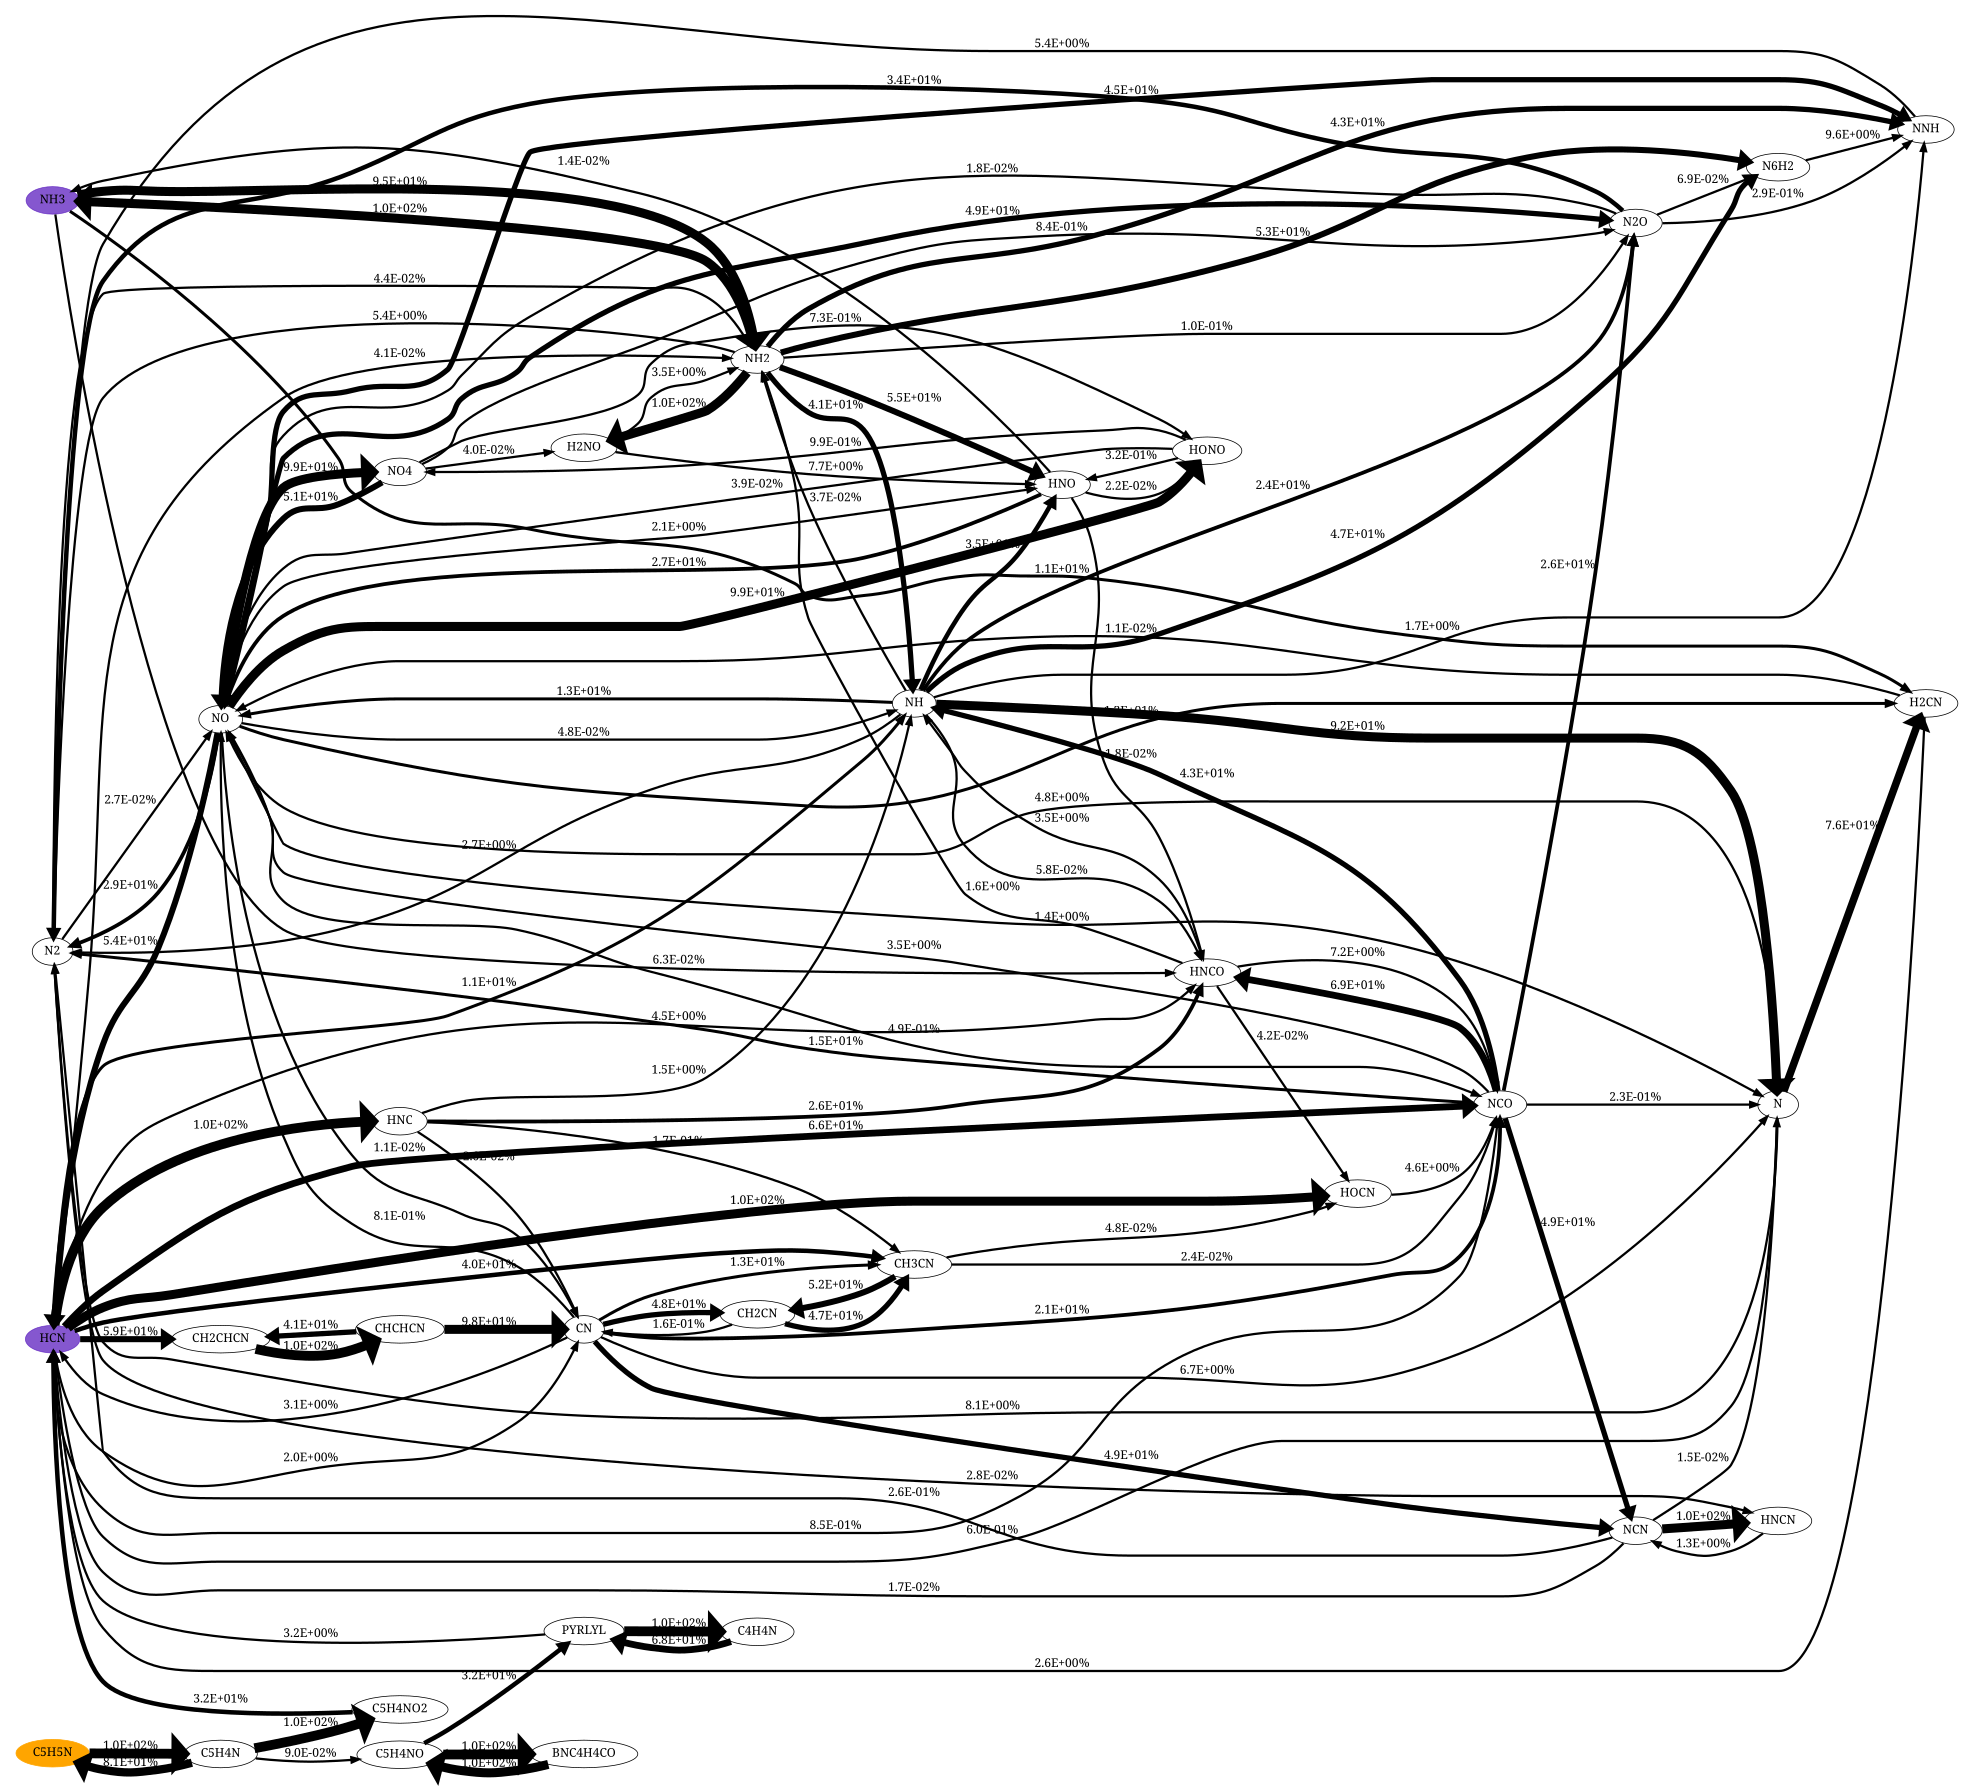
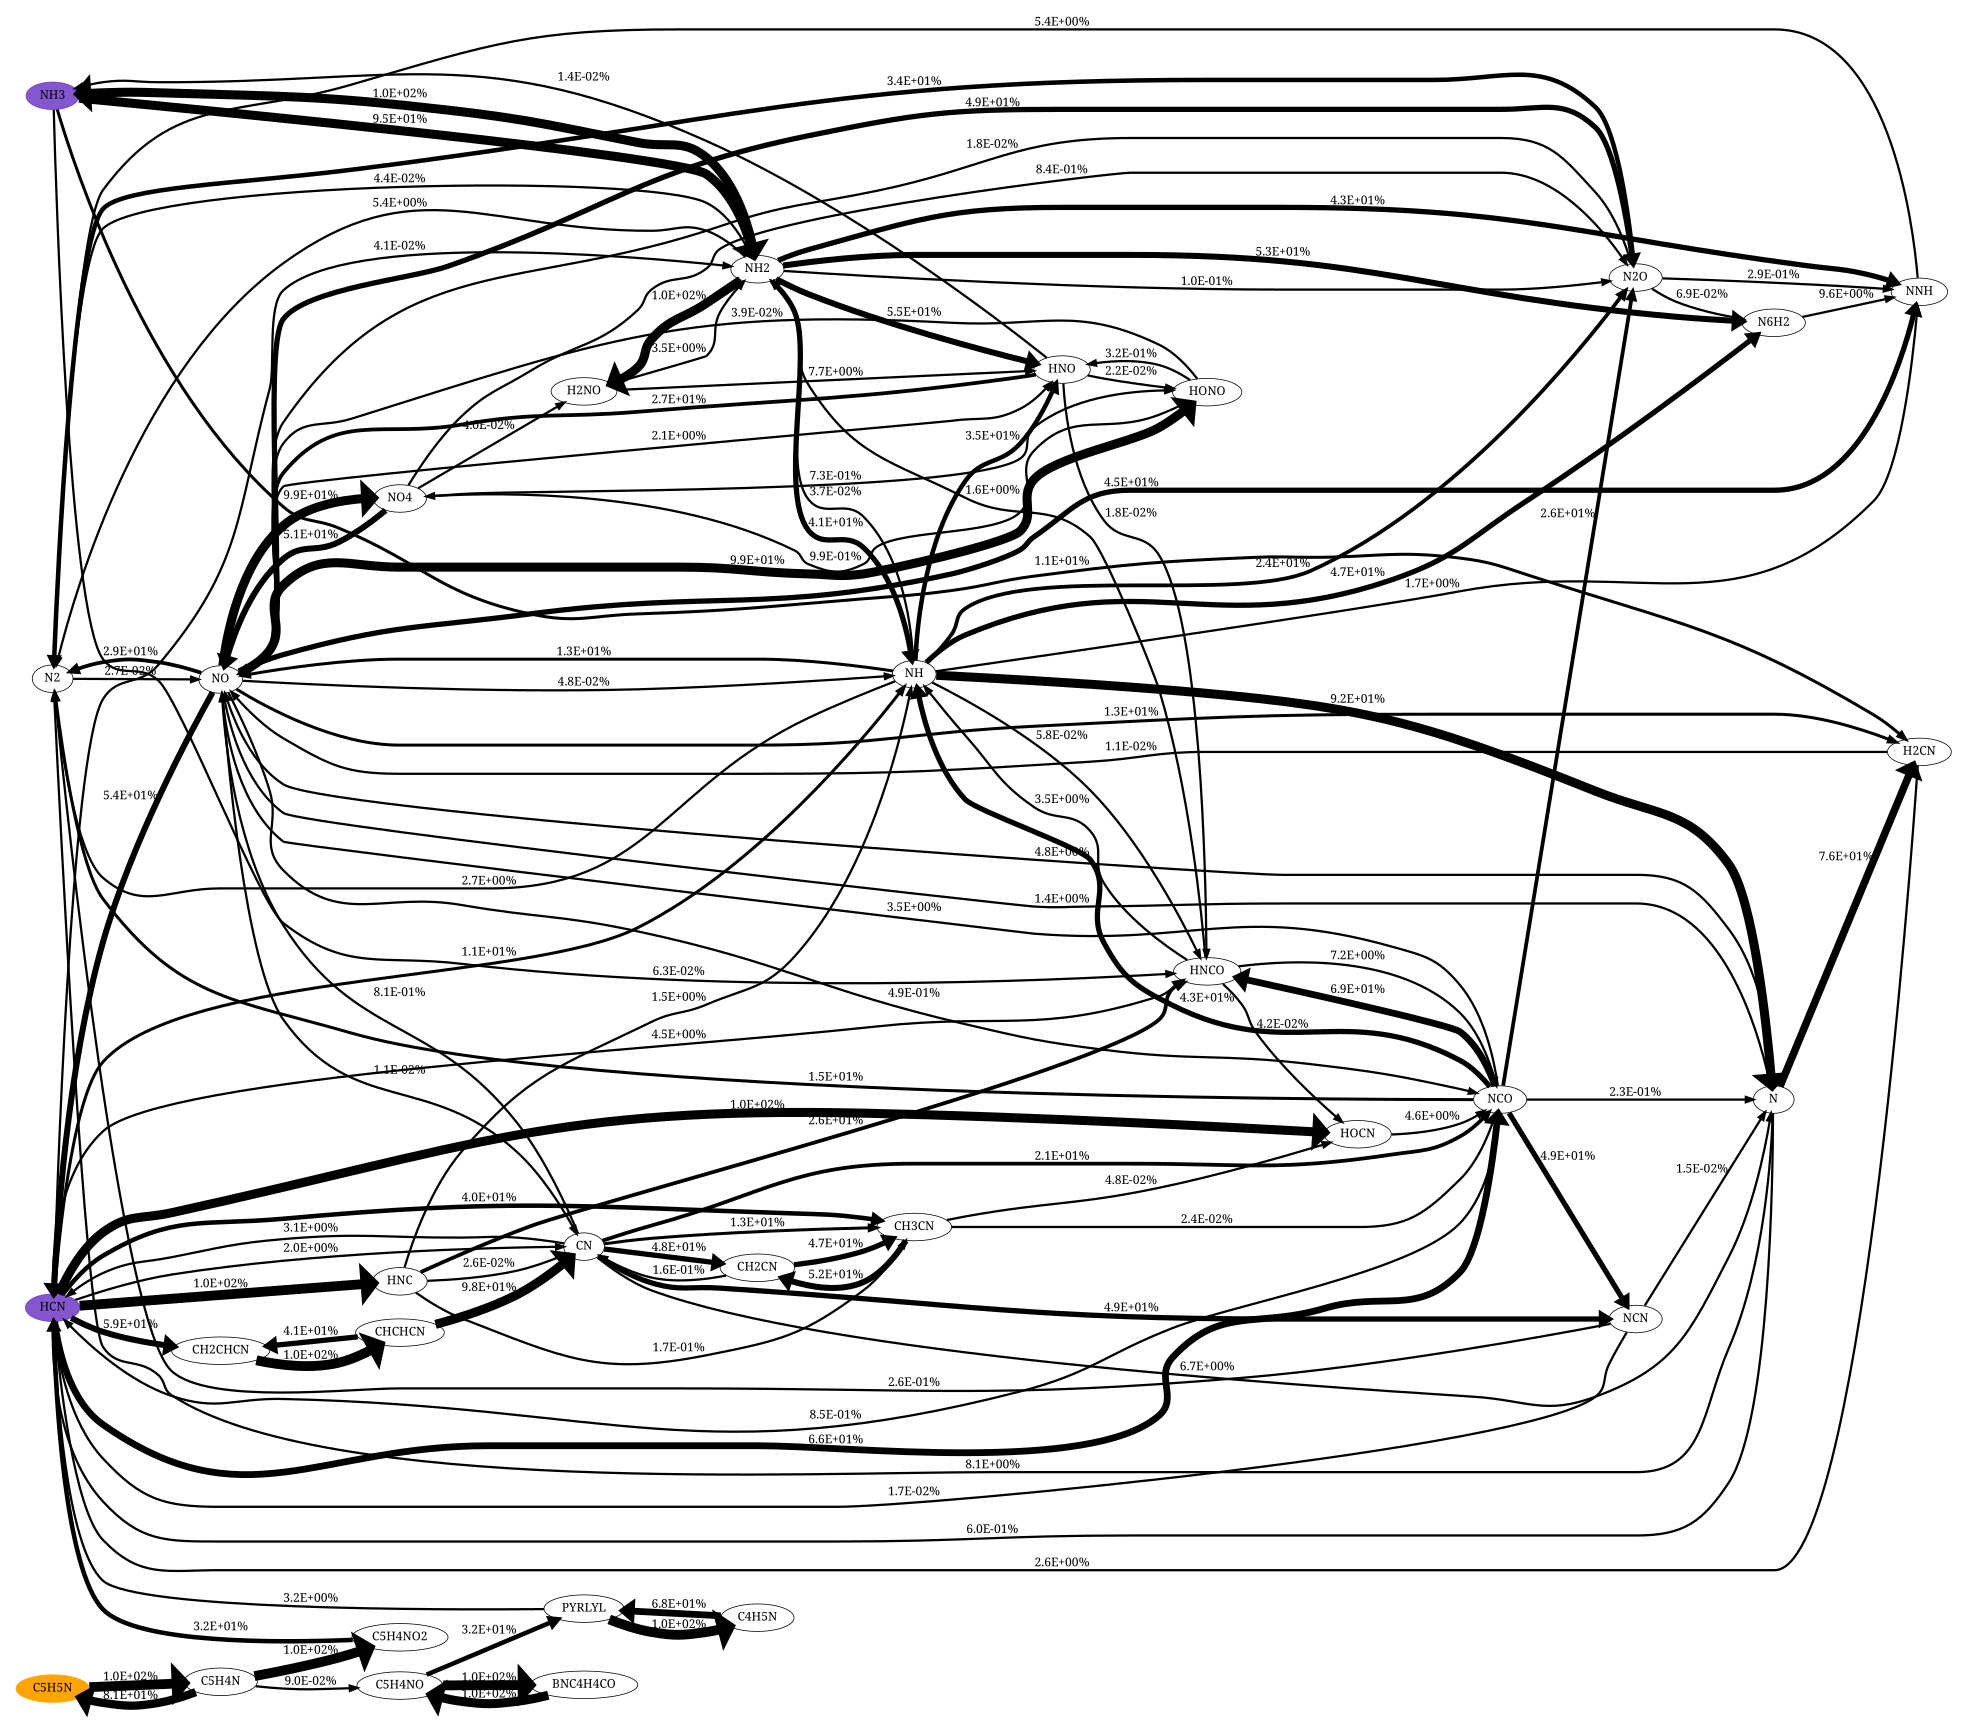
node "HNCN": removed
node "C4H4N": label "C4H4N" -> "C4H5N"
